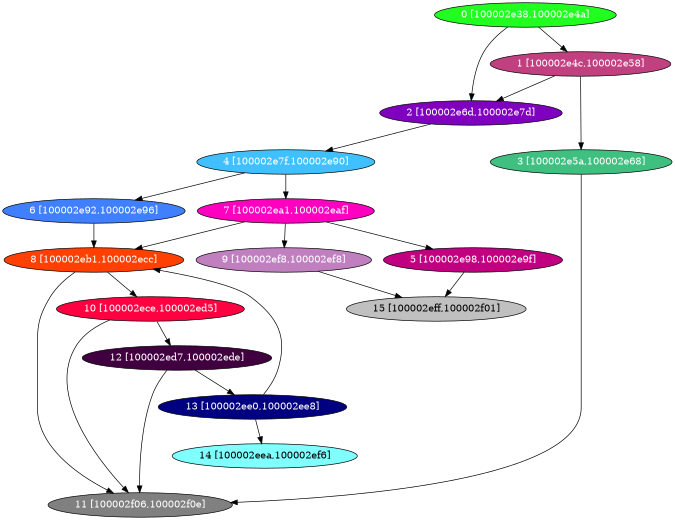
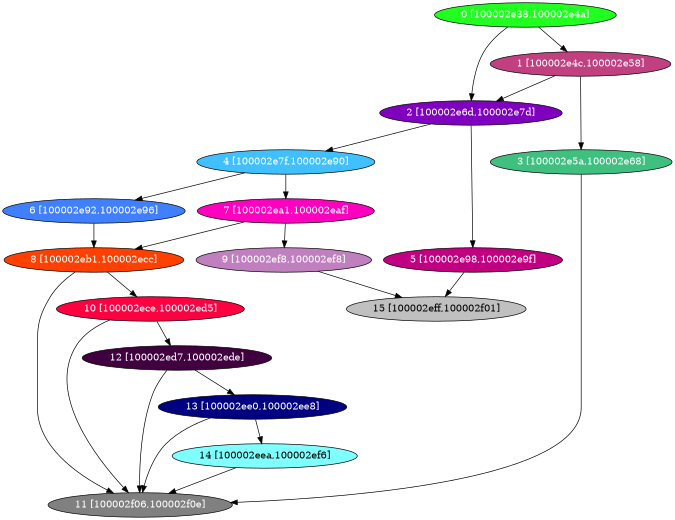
edge "7 [100002ea1,100002eaf]" -> "5 [100002e98,100002e9f]": now "2 [100002e6d,100002e7d]" -> "5 [100002e98,100002e9f]"
edge "13 [100002ee0,100002ee8]" -> "8 [100002eb1,100002ecc]": now "13 [100002ee0,100002ee8]" -> "11 [100002f06,100002f0e]"
edge "14 [100002eea,100002ef6]" -> "11 [100002f06,100002f0e]": added
